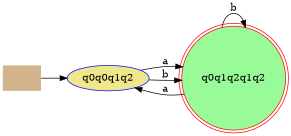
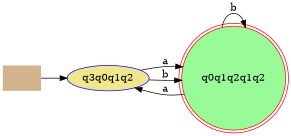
node "q0q0q1q2": label "q0q0q1q2" -> "q3q0q1q2"
